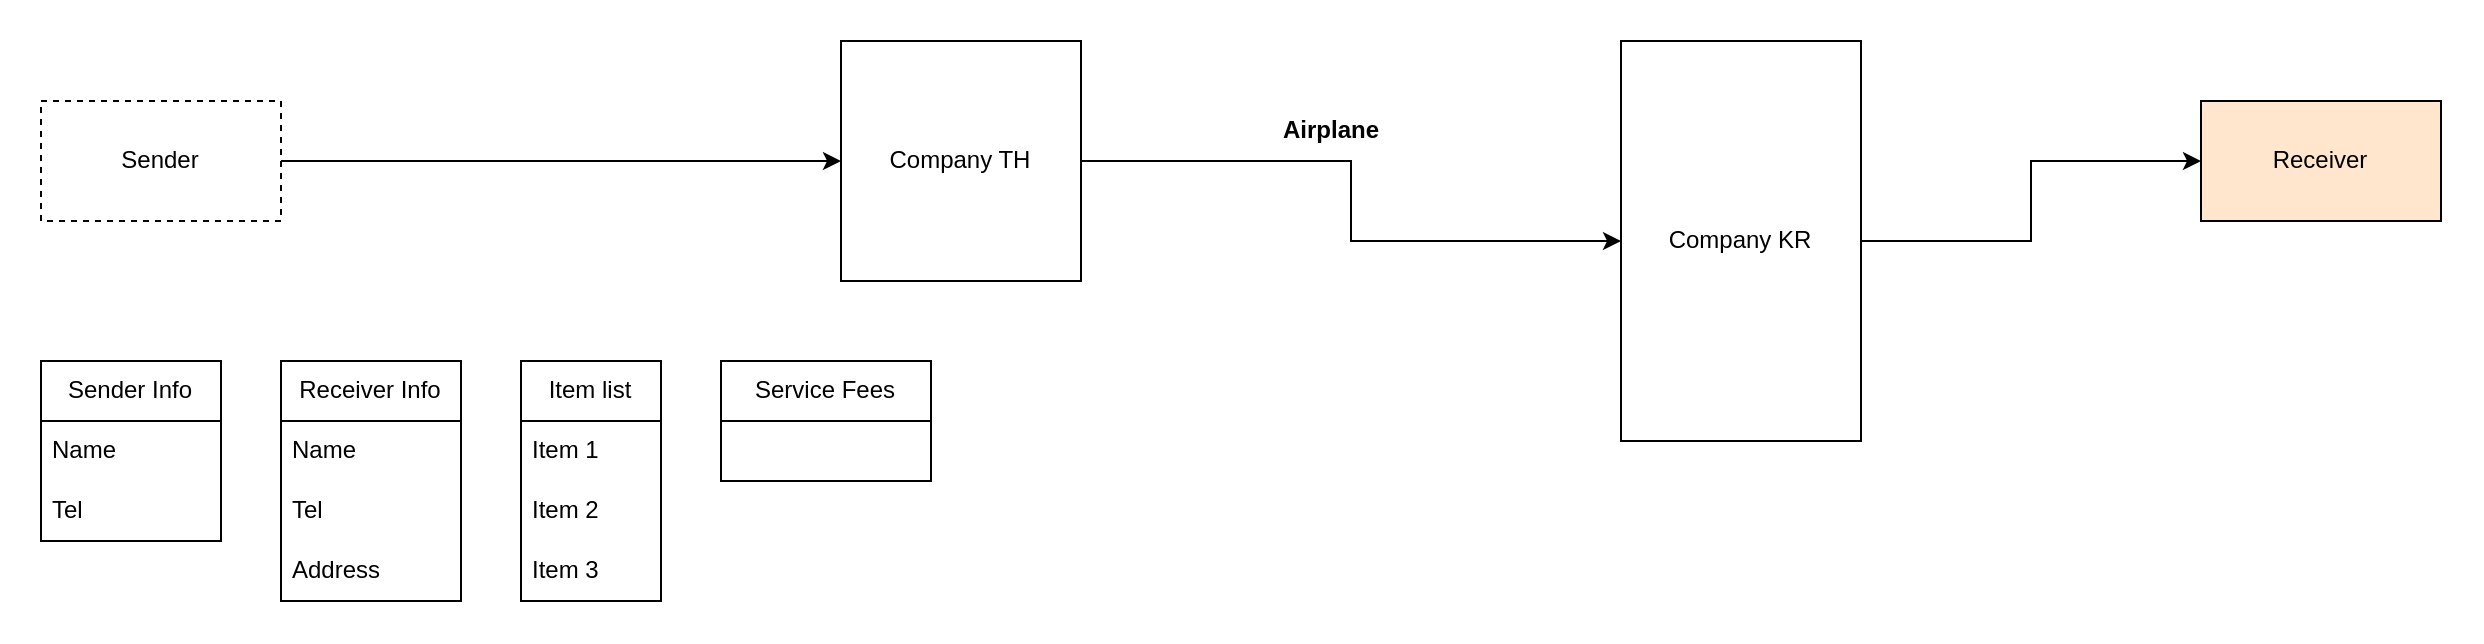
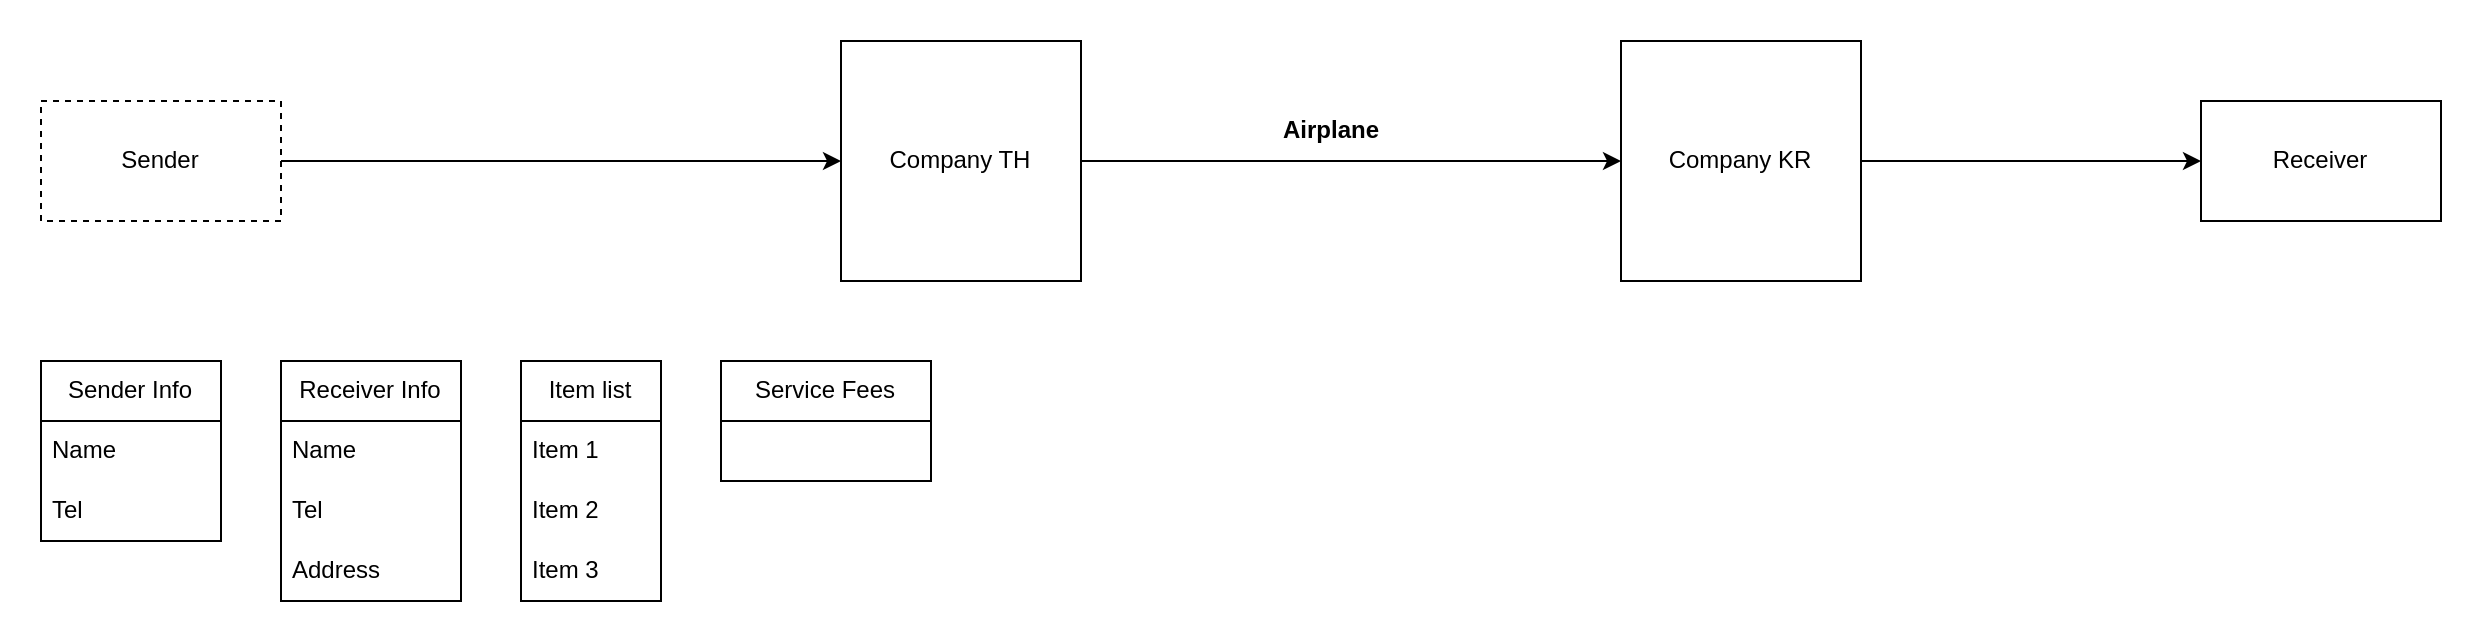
node "Receiver": fillcolor #ffe6cc -> #ffffff
node "Company KR": size 240x400 -> 240x240
